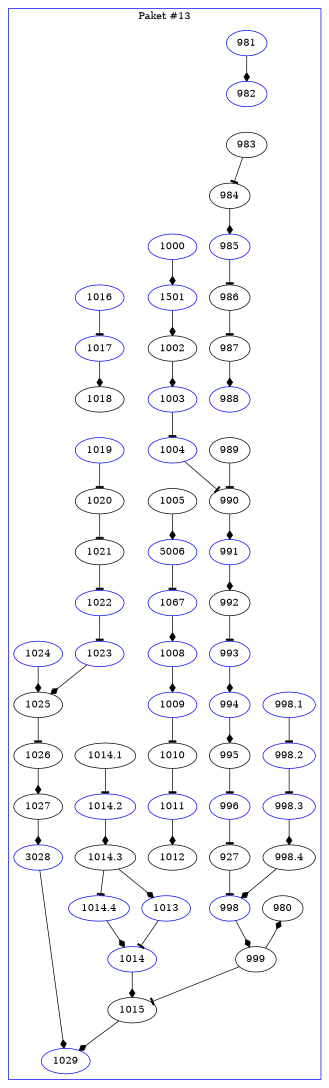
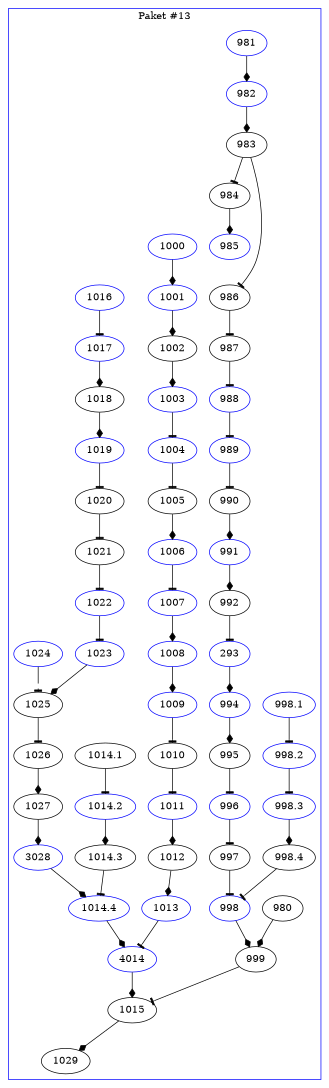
edge "982" -> "983": added
edge "985" -> "986": now "983" -> "986"
node "1501": label "1501" -> "1001"
edge "987" -> "988": arrowhead diamond -> tee
edge "1018" -> "1019": added
edge "988" -> "989": added
node "989": color black -> blue
edge "1004" -> "990": now "1004" -> "1005"
node "5006": label "5006" -> "1006"
node "1067": label "1067" -> "1007"
node "993": label "993" -> "293"
edge "1024" -> "1025": arrowhead diamond -> tee
node "927": label "927" -> "997"
edge "1014.3" -> "1013": now "1012" -> "1013"
edge "998.4" -> "998": arrowhead diamond -> tee
edge "999" -> "980": reversed
edge "3028" -> "1029": now "3028" -> "1014.4"
node "1014": label "1014" -> "4014"
node "1029": color blue -> black
